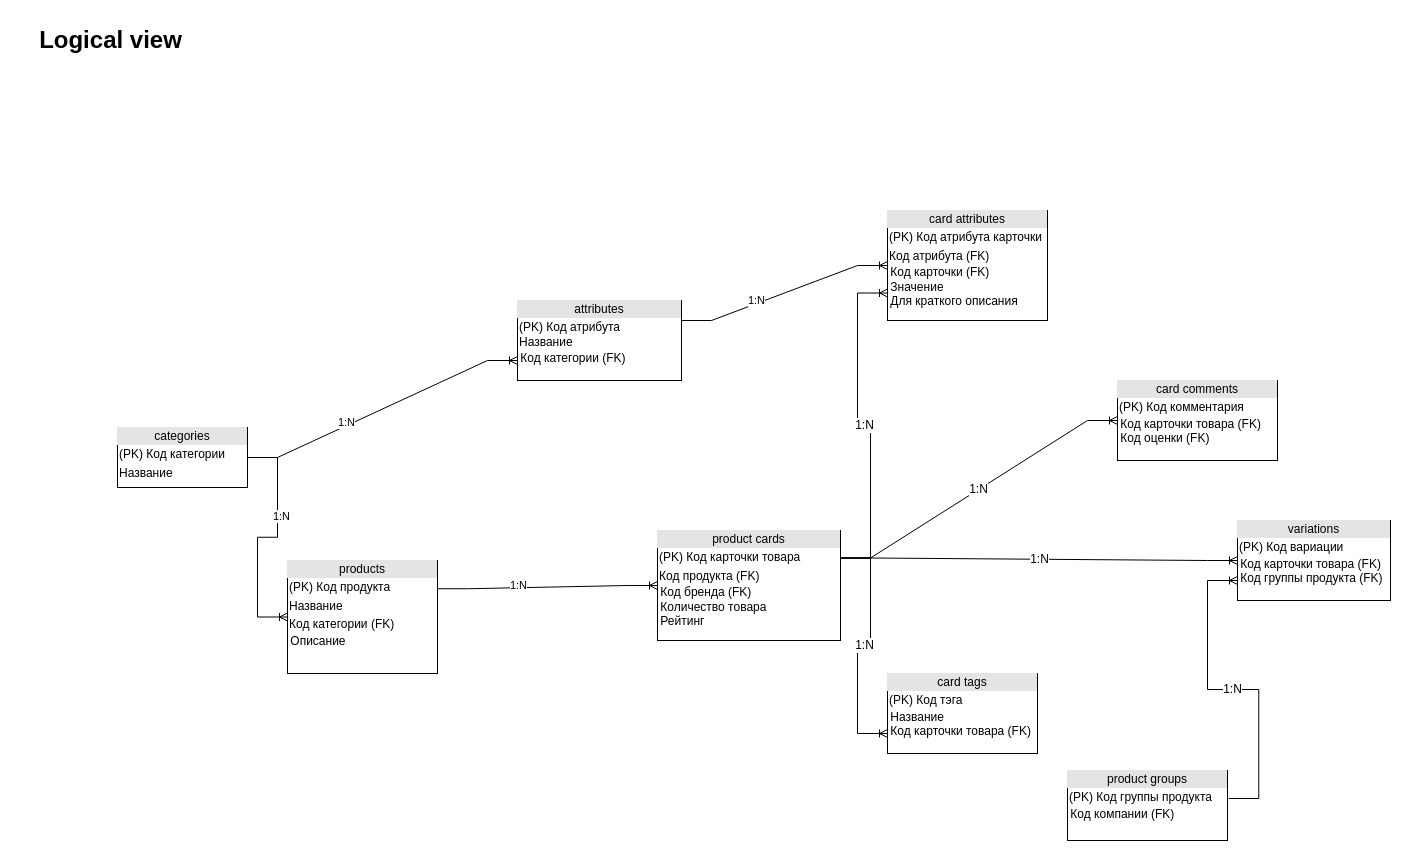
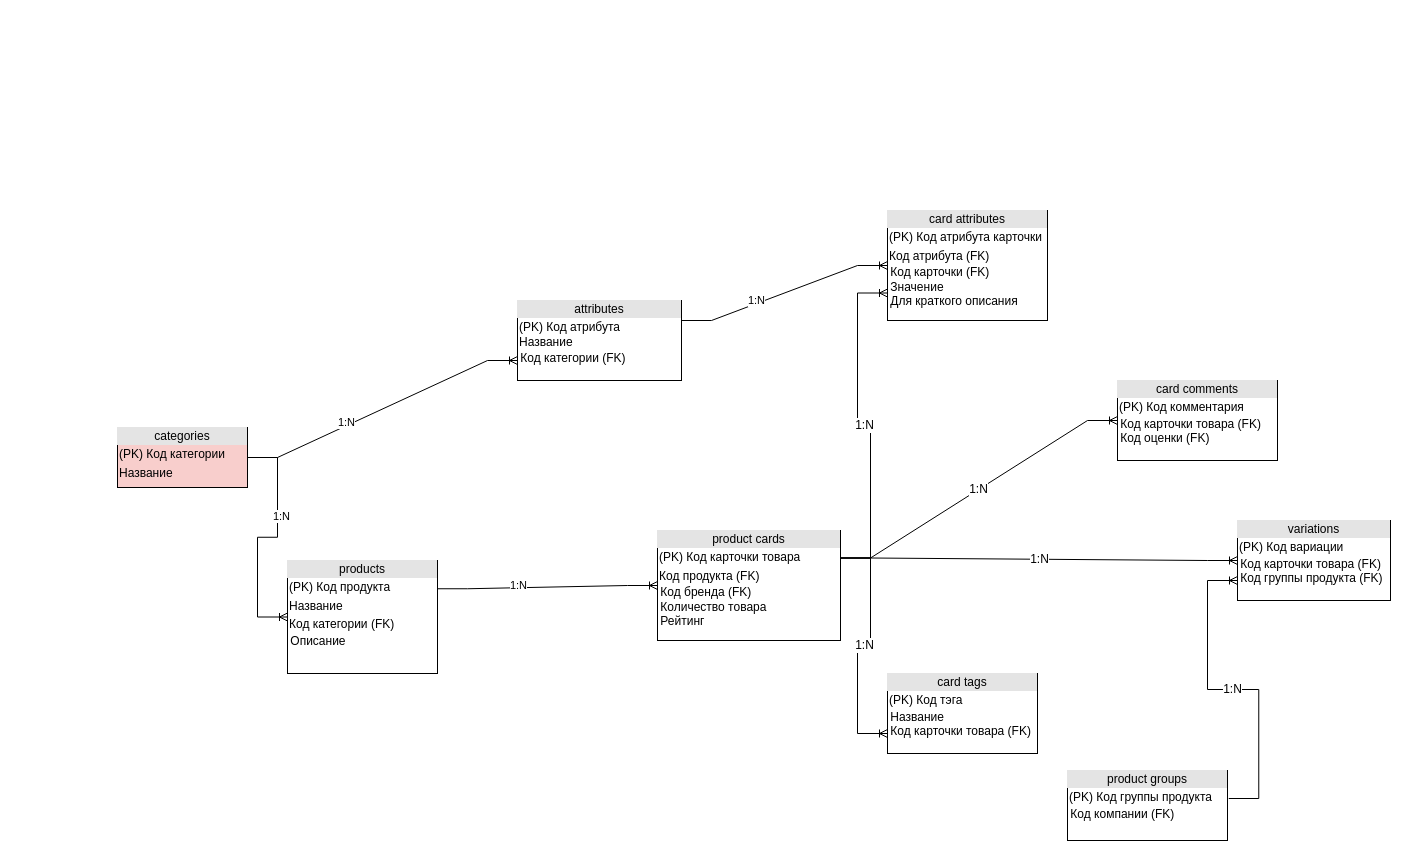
node "Logical view": removed
node "categories (PK) Код категории Название": fillcolor #ffffff -> #f8cecc
